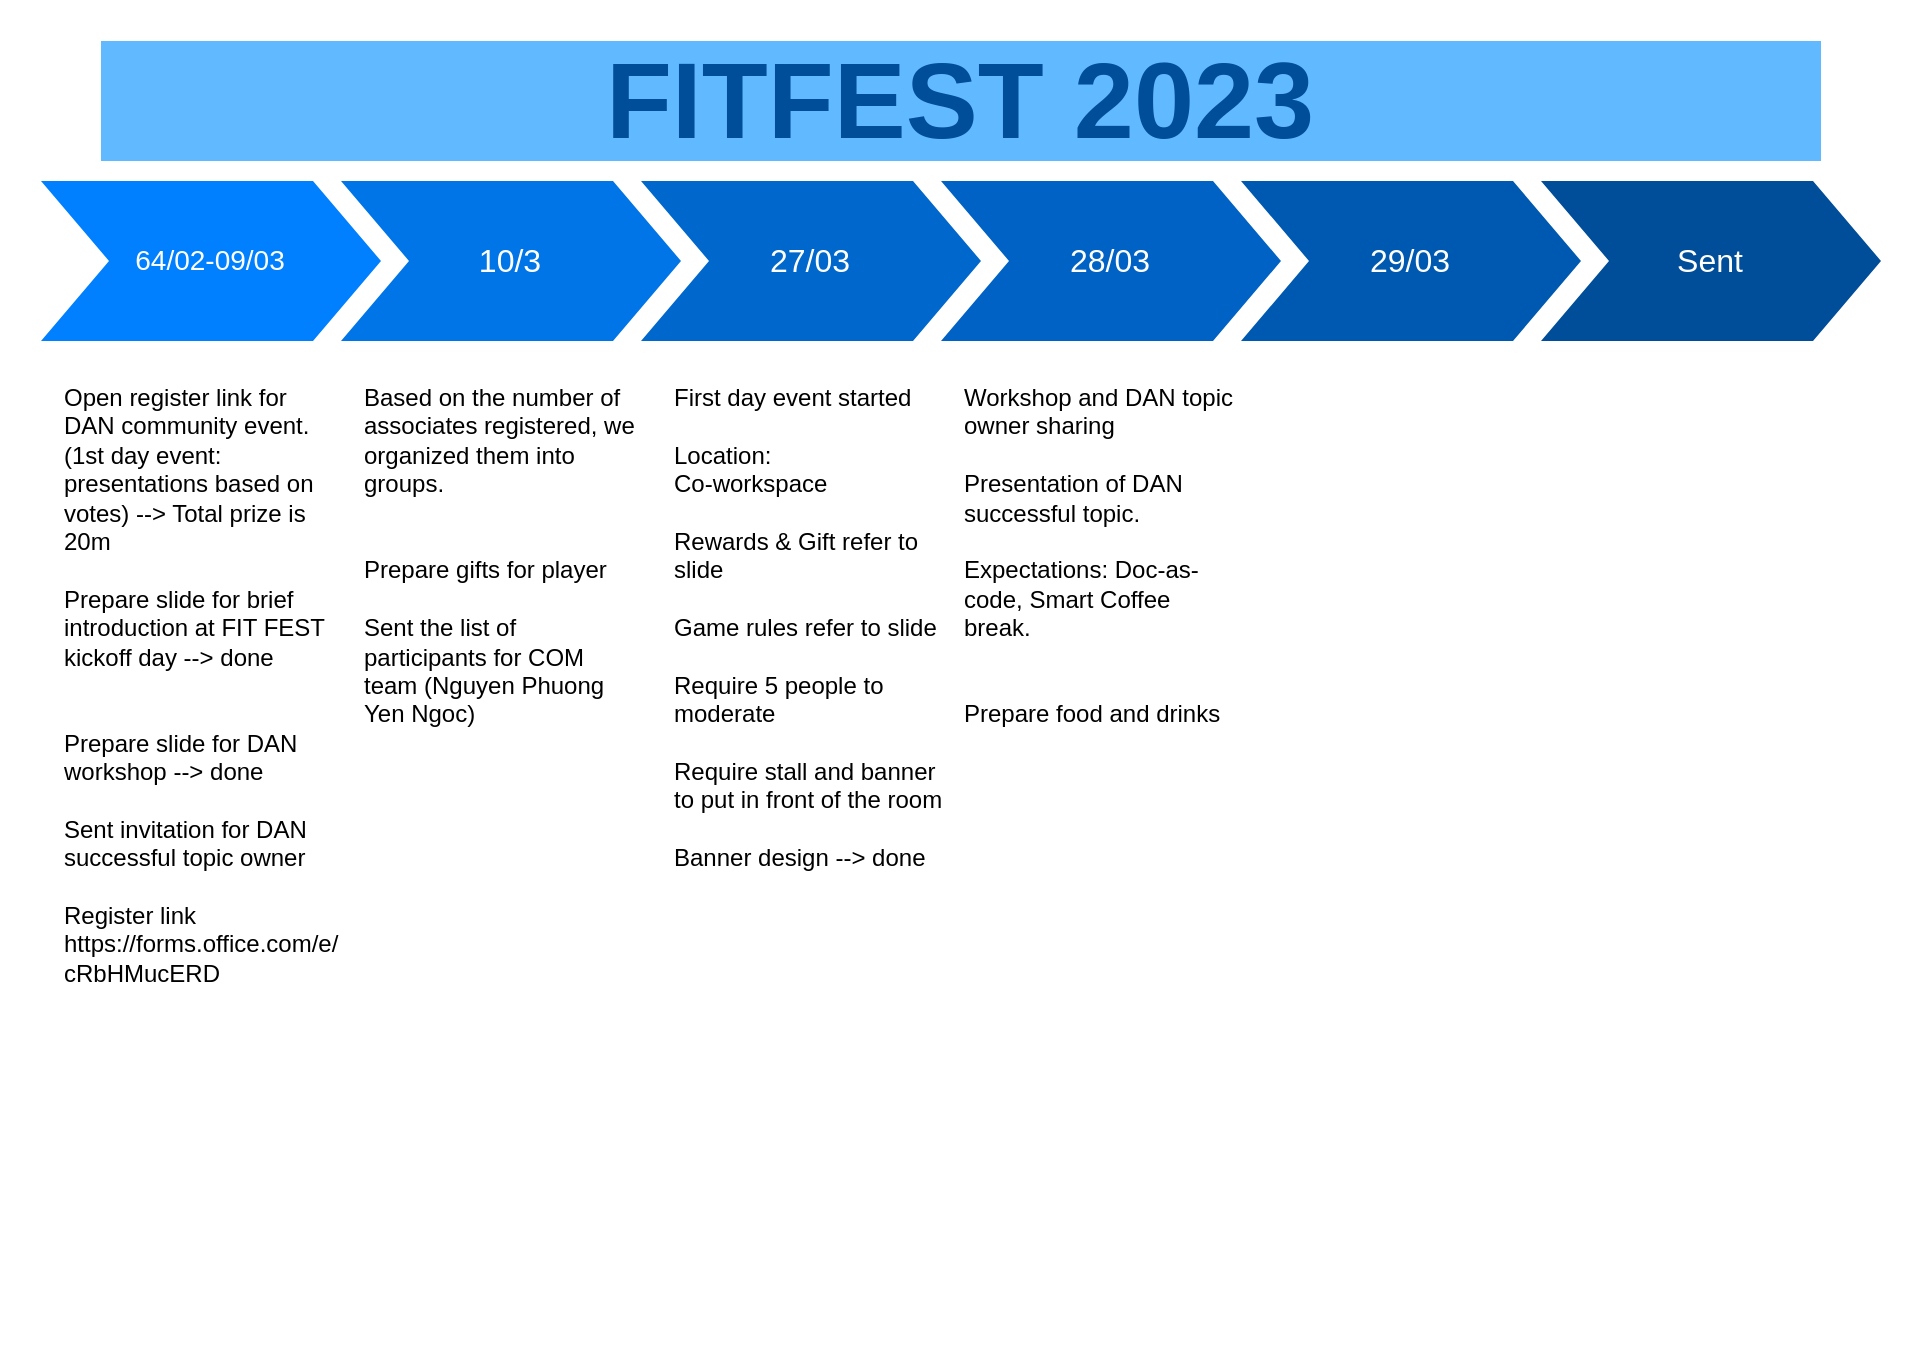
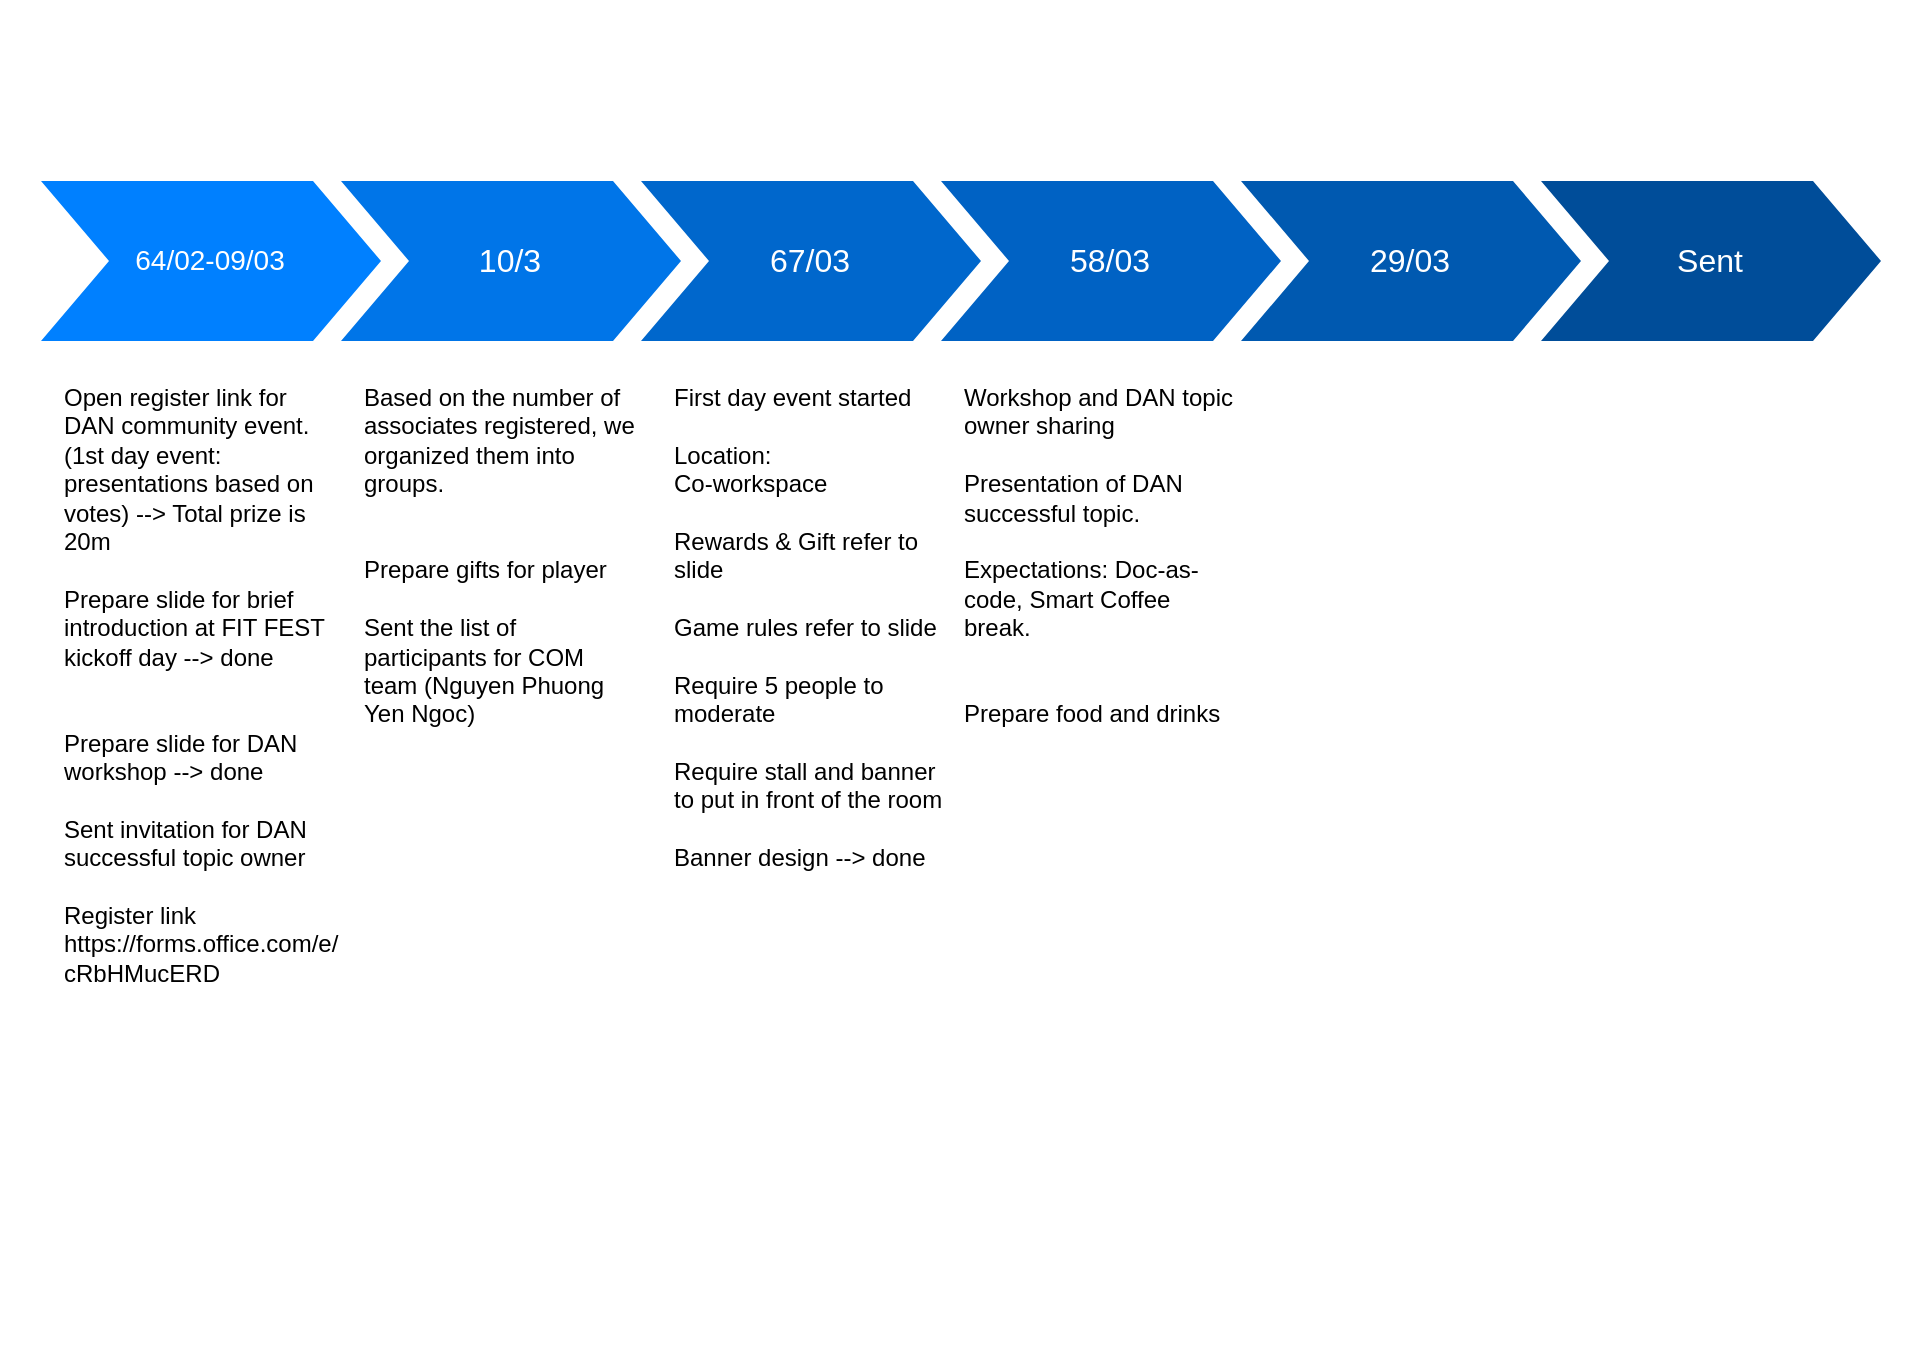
node "FITFEST 2023": removed
node "27/03": label "27/03" -> "67/03"
node "28/03": label "28/03" -> "58/03"
